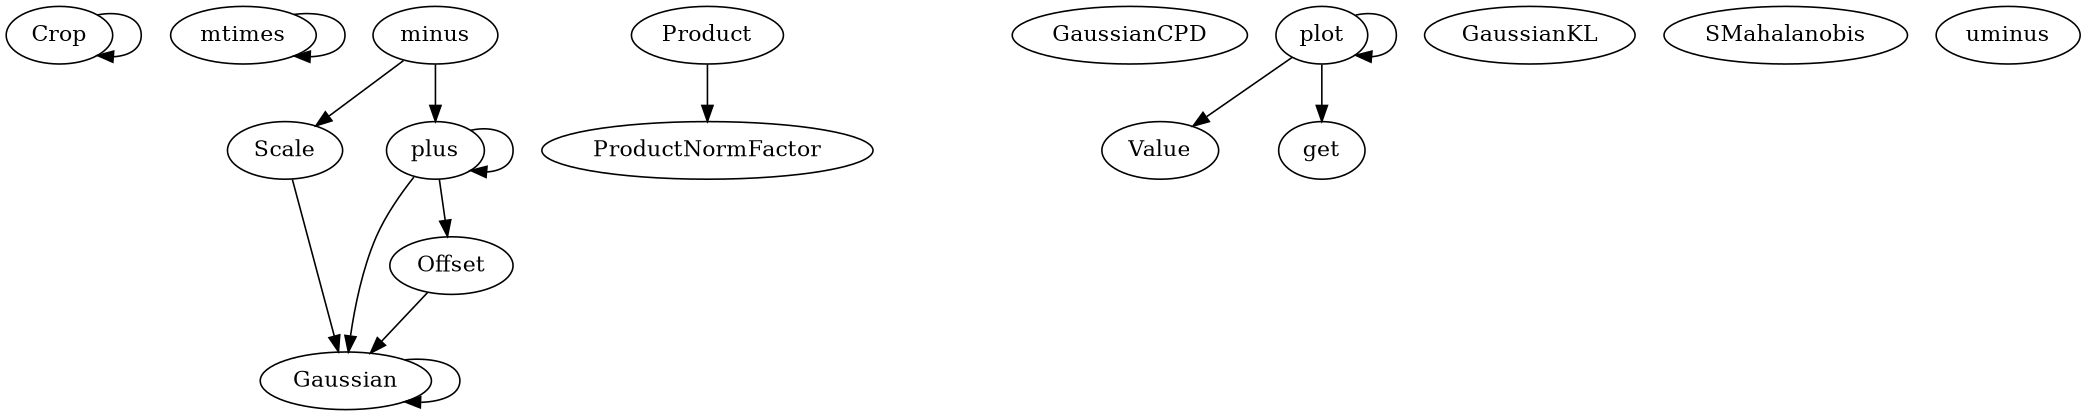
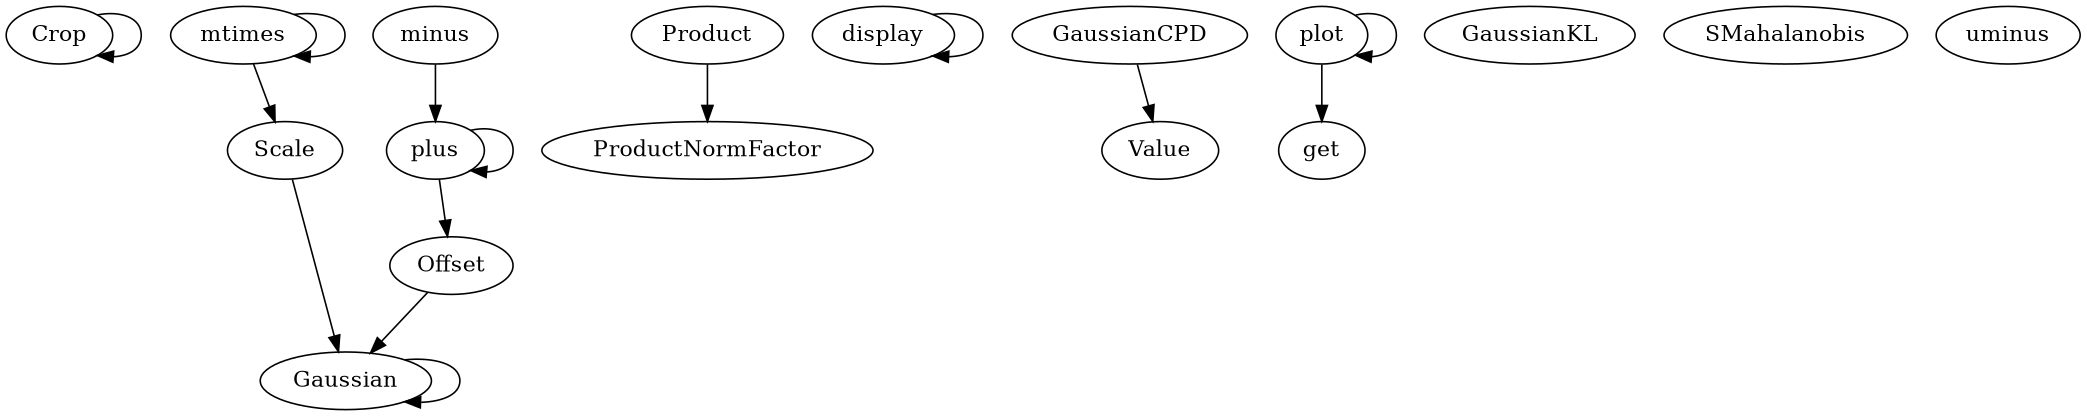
node "display": added
edge "plot" -> "Value": now "GaussianCPD" -> "Value"
edge "minus" -> "Scale": now "mtimes" -> "Scale"
edge "plus" -> "Gaussian": removed
